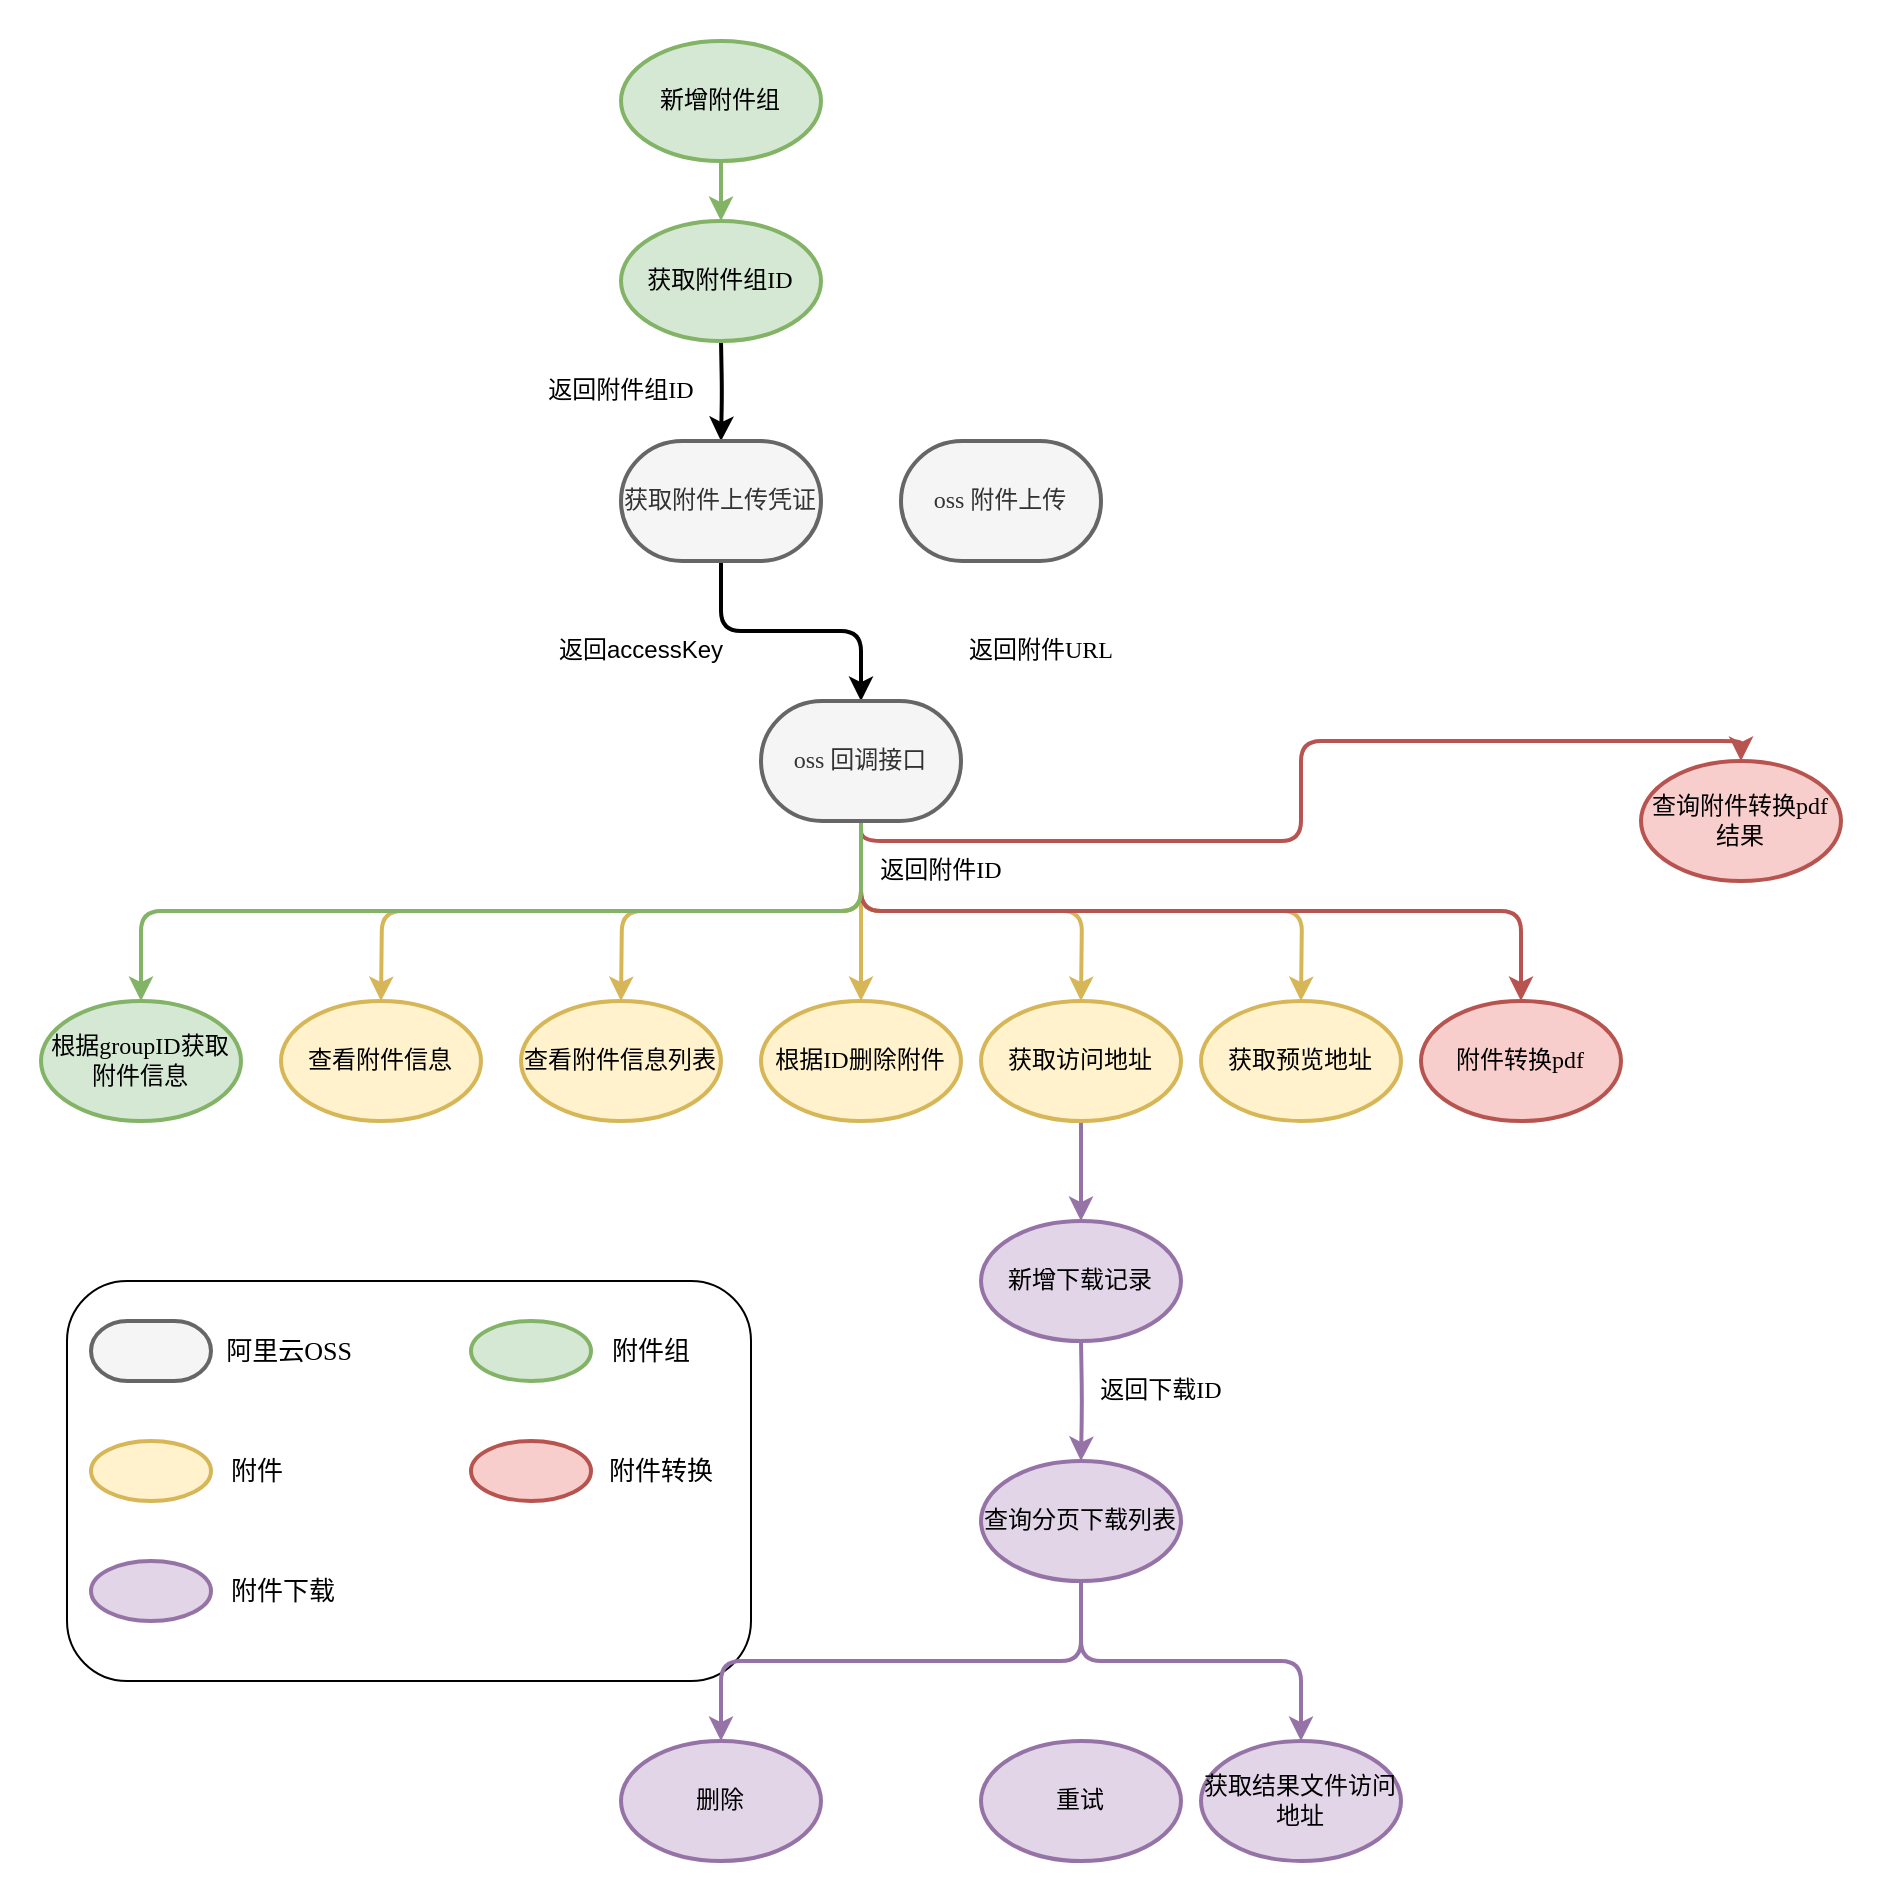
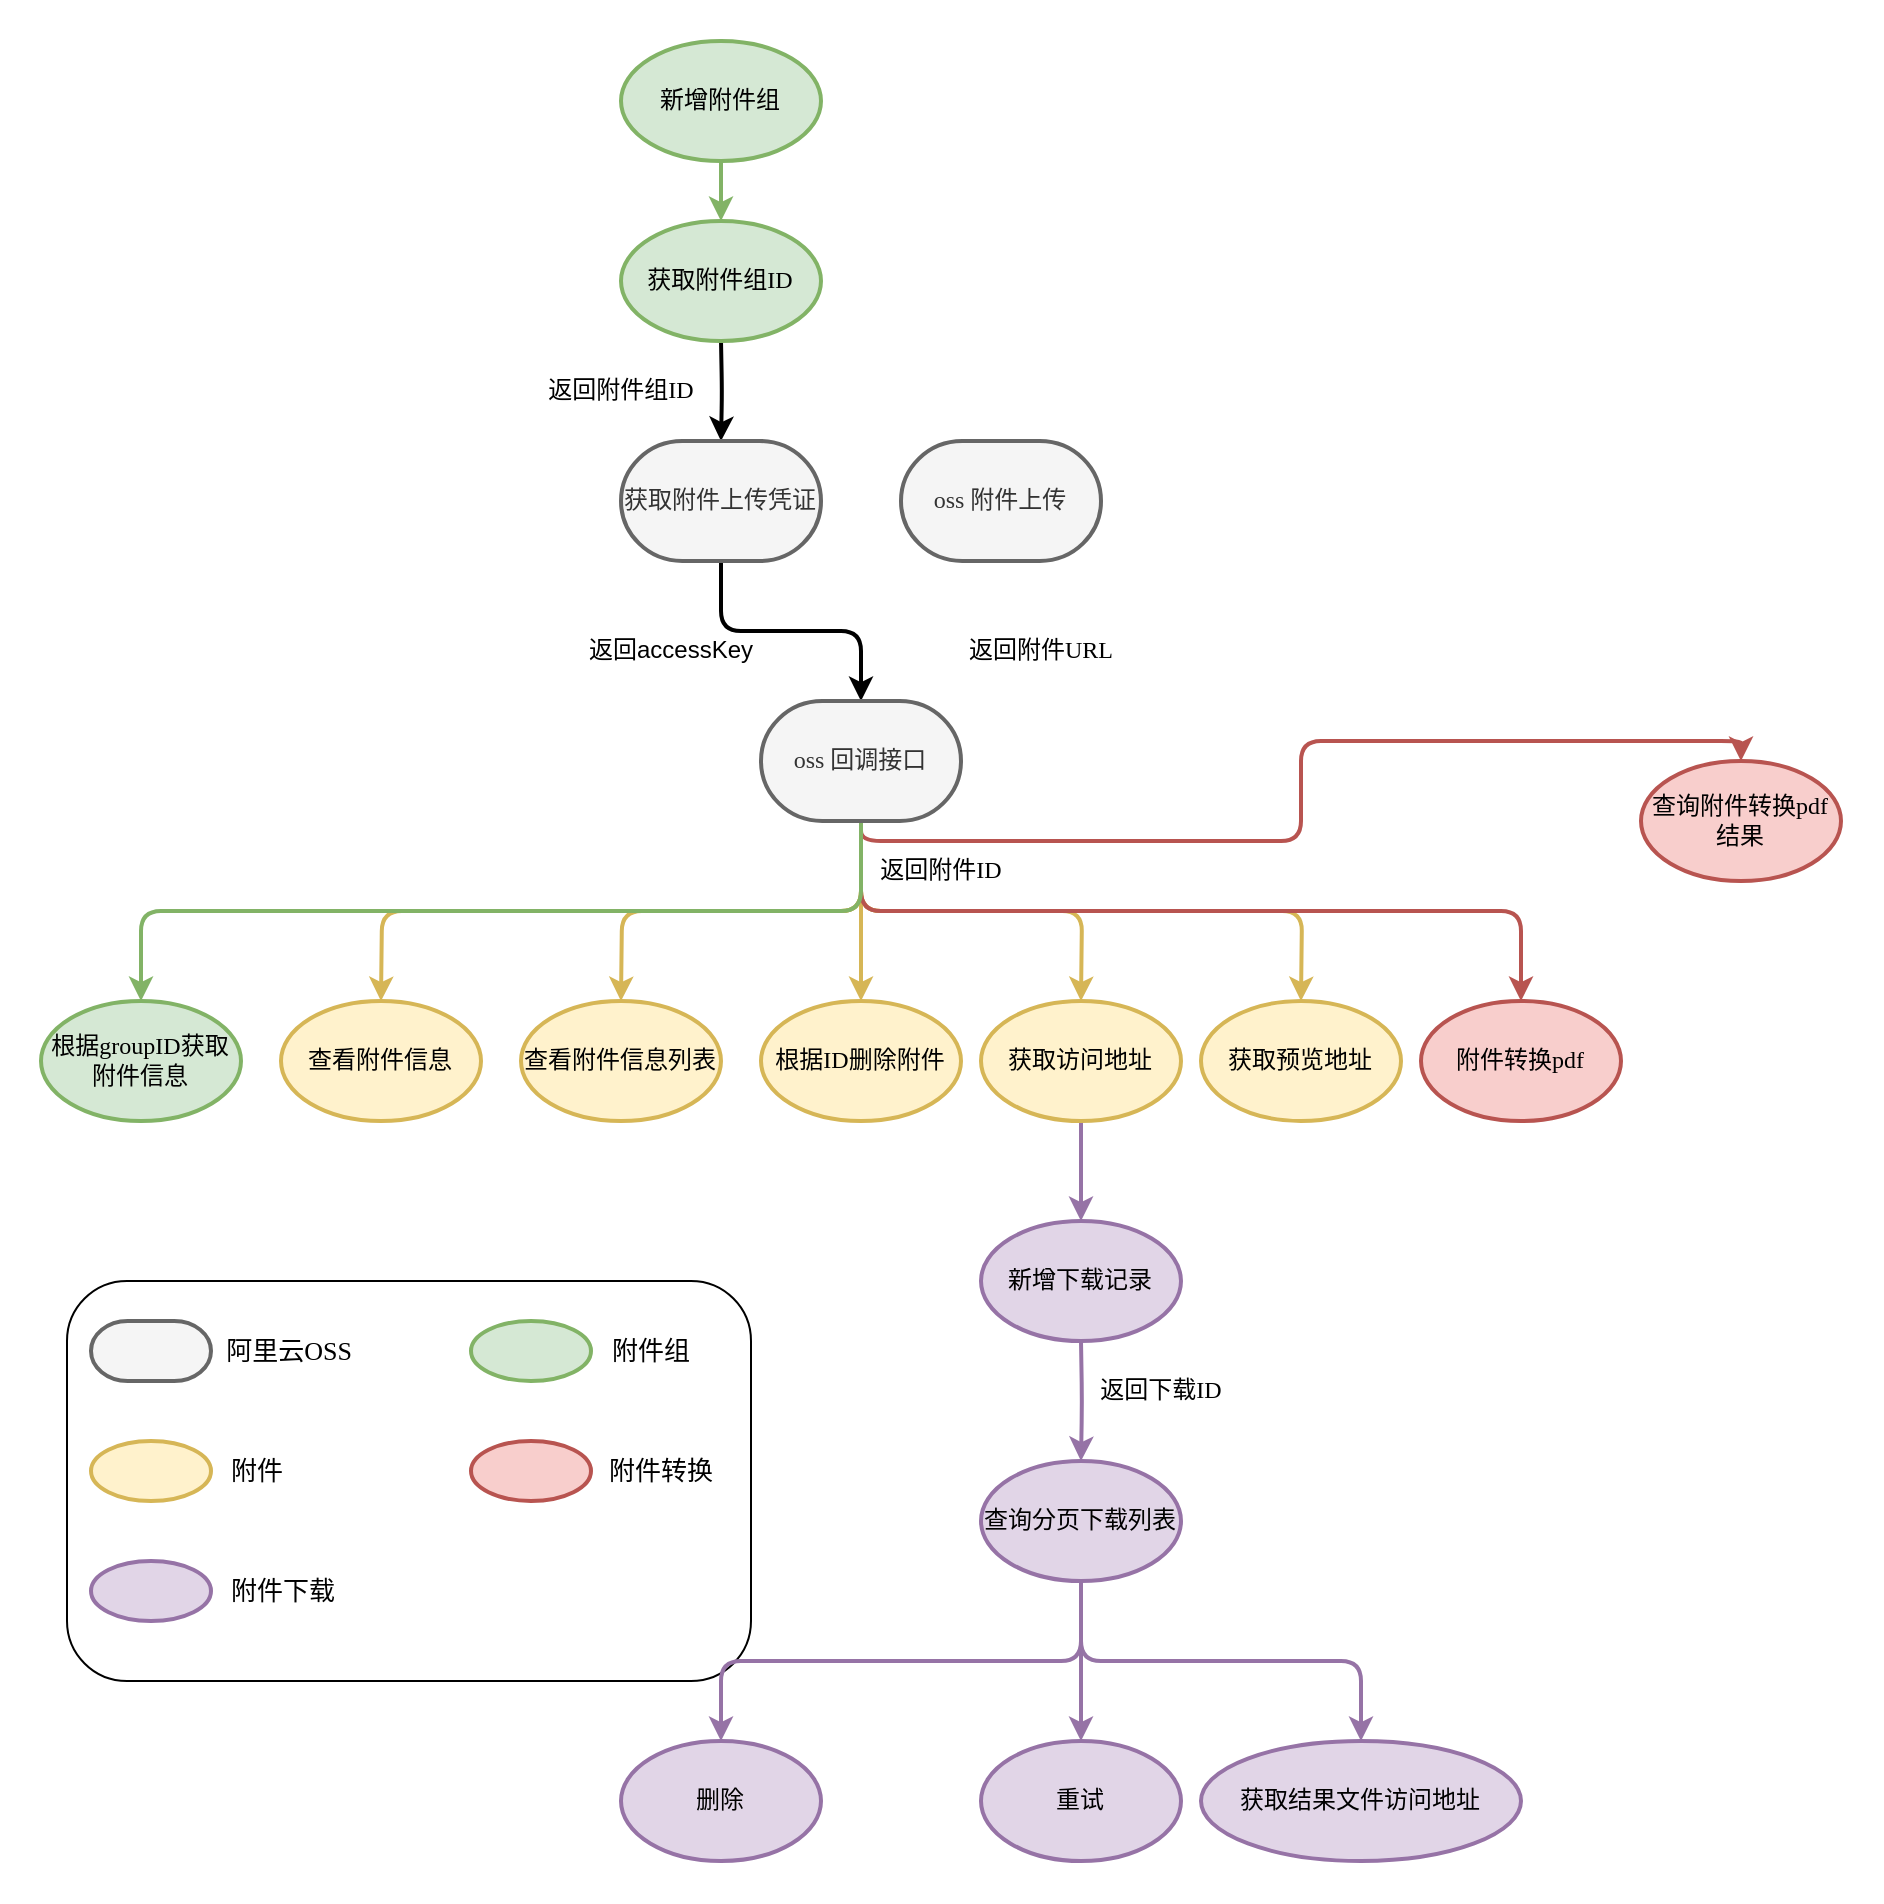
node "返回accessKey": moved (641, 651) -> (671, 651)
edge "查询分页下载列表" -> "重试": added
node "获取结果文件访问地址": size 200x120 -> 320x120
